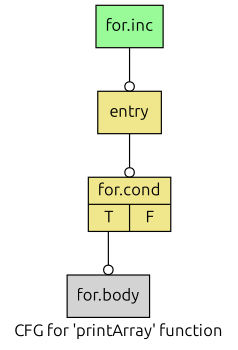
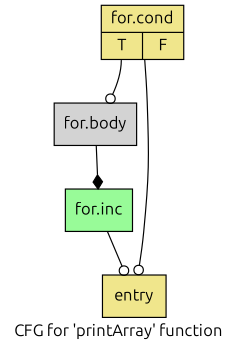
edge "entry" -> "for.cond": reversed
edge "for.body" -> "for.inc": added
